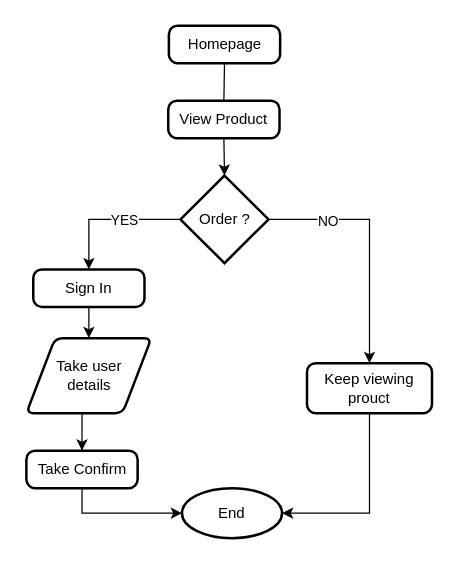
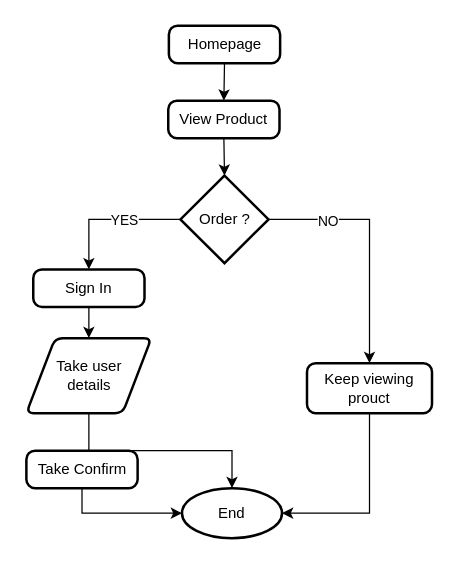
edge "Homepage" -- "View Product": arrowhead none -> classic
edge "Take user details" -> "Take Confirm": now "Take user details" -> "End"
